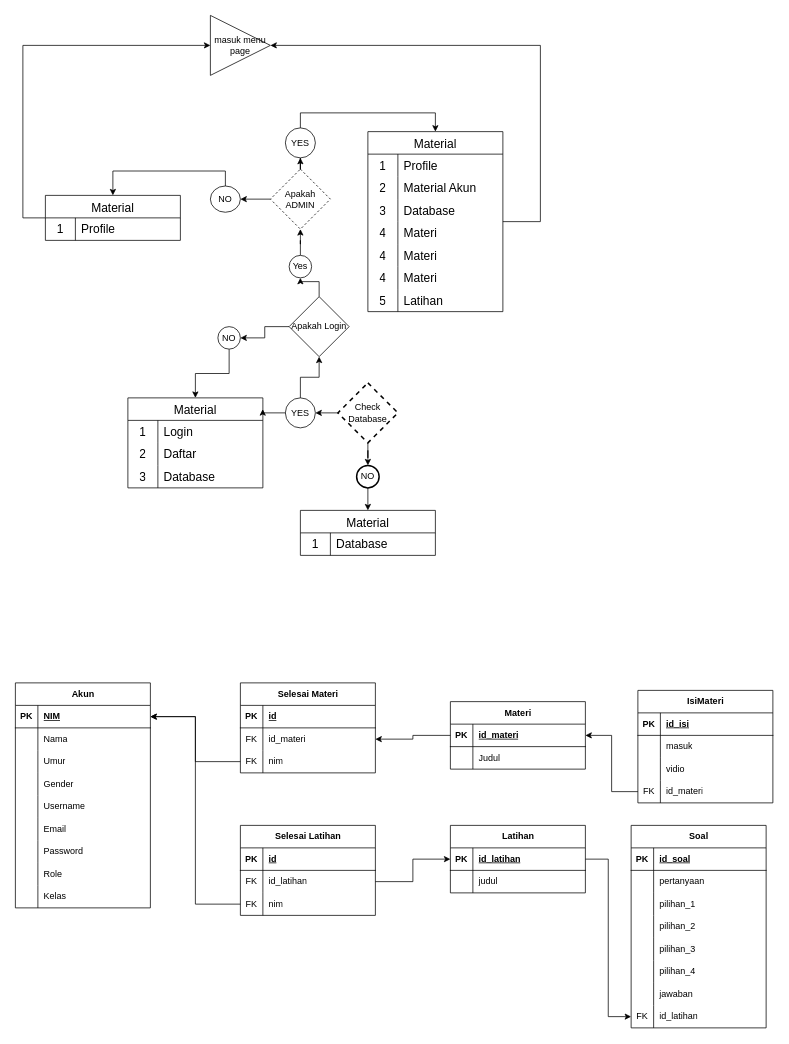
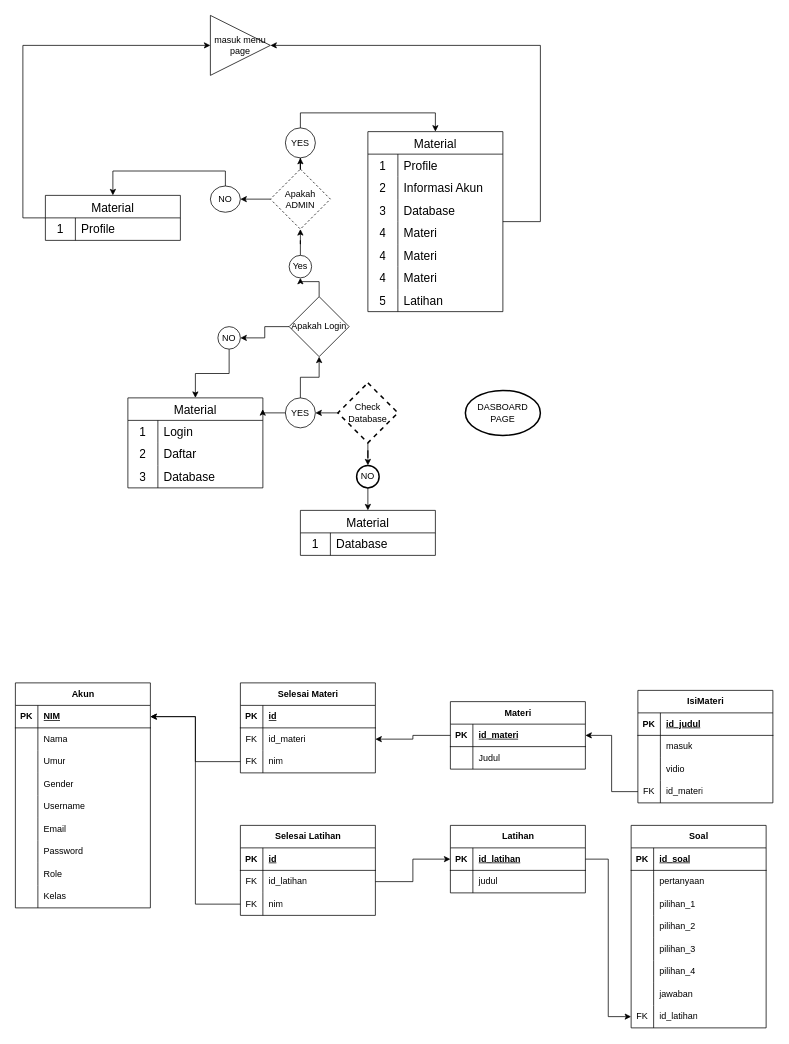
node "Material Akun": label "Material Akun" -> "Informasi Akun"
node "DASBOARD PAGE": added
node "id_isi": label "id_isi" -> "id_judul"
